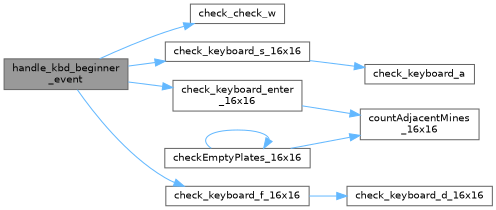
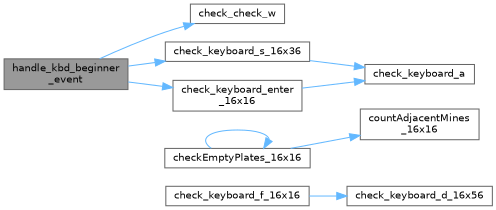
node "check_keyboard_s_16x16": label "check_keyboard_s_16x16" -> "check_keyboard_s_16x36"
edge "check_keyboard_enter _16x16" -> "countAdjacentMines _16x16": now "check_keyboard_enter _16x16" -> "check_keyboard_a"
edge "handle_kbd_beginner _event" -> "check_keyboard_f_16x16": removed
node "check_keyboard_d_16x16": label "check_keyboard_d_16x16" -> "check_keyboard_d_16x56"
